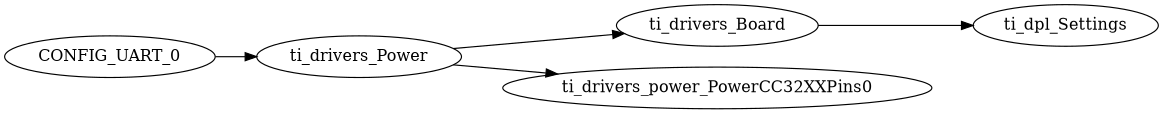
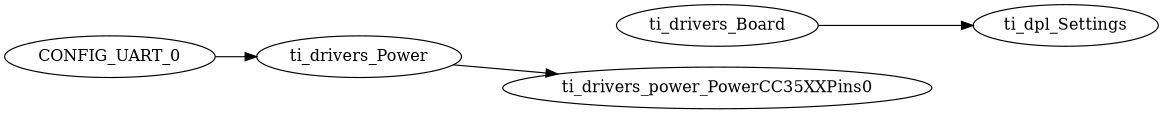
edge "ti_drivers_Power" -> "ti_drivers_Board": removed
node "ti_drivers_power_PowerCC32XXPins0": label "ti_drivers_power_PowerCC32XXPins0" -> "ti_drivers_power_PowerCC35XXPins0"
